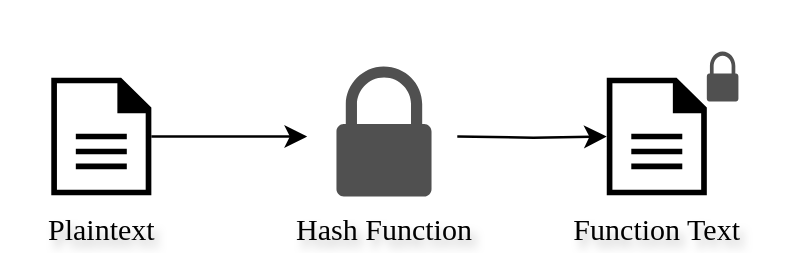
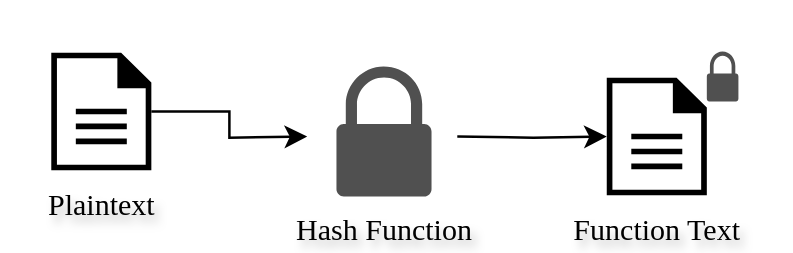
node "Plaintext": moved (101, 136) -> (101, 111)
